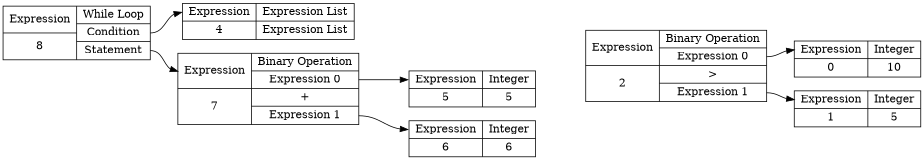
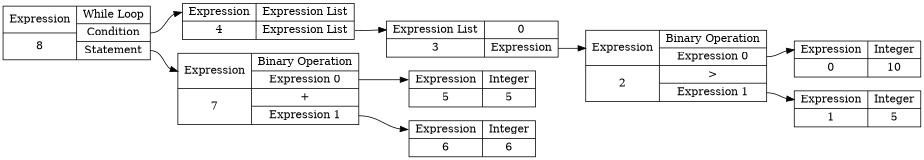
node "Expression List": added
